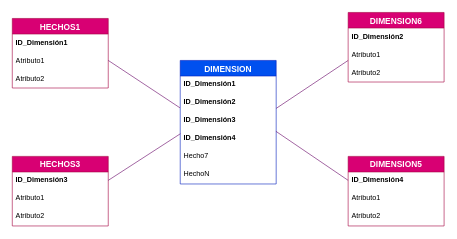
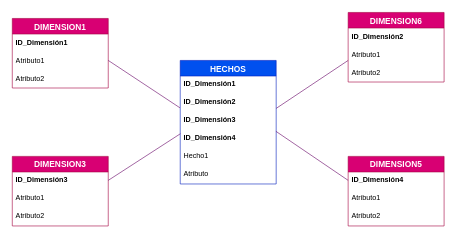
node "HECHOS1": label "HECHOS1" -> "DIMENSION1"
node "DIMENSION": label "DIMENSION" -> "HECHOS"
node "Hecho7": label "Hecho7" -> "Hecho1"
node "HECHOS3": label "HECHOS3" -> "DIMENSION3"
node "HechoN": label "HechoN" -> "Atributo"
